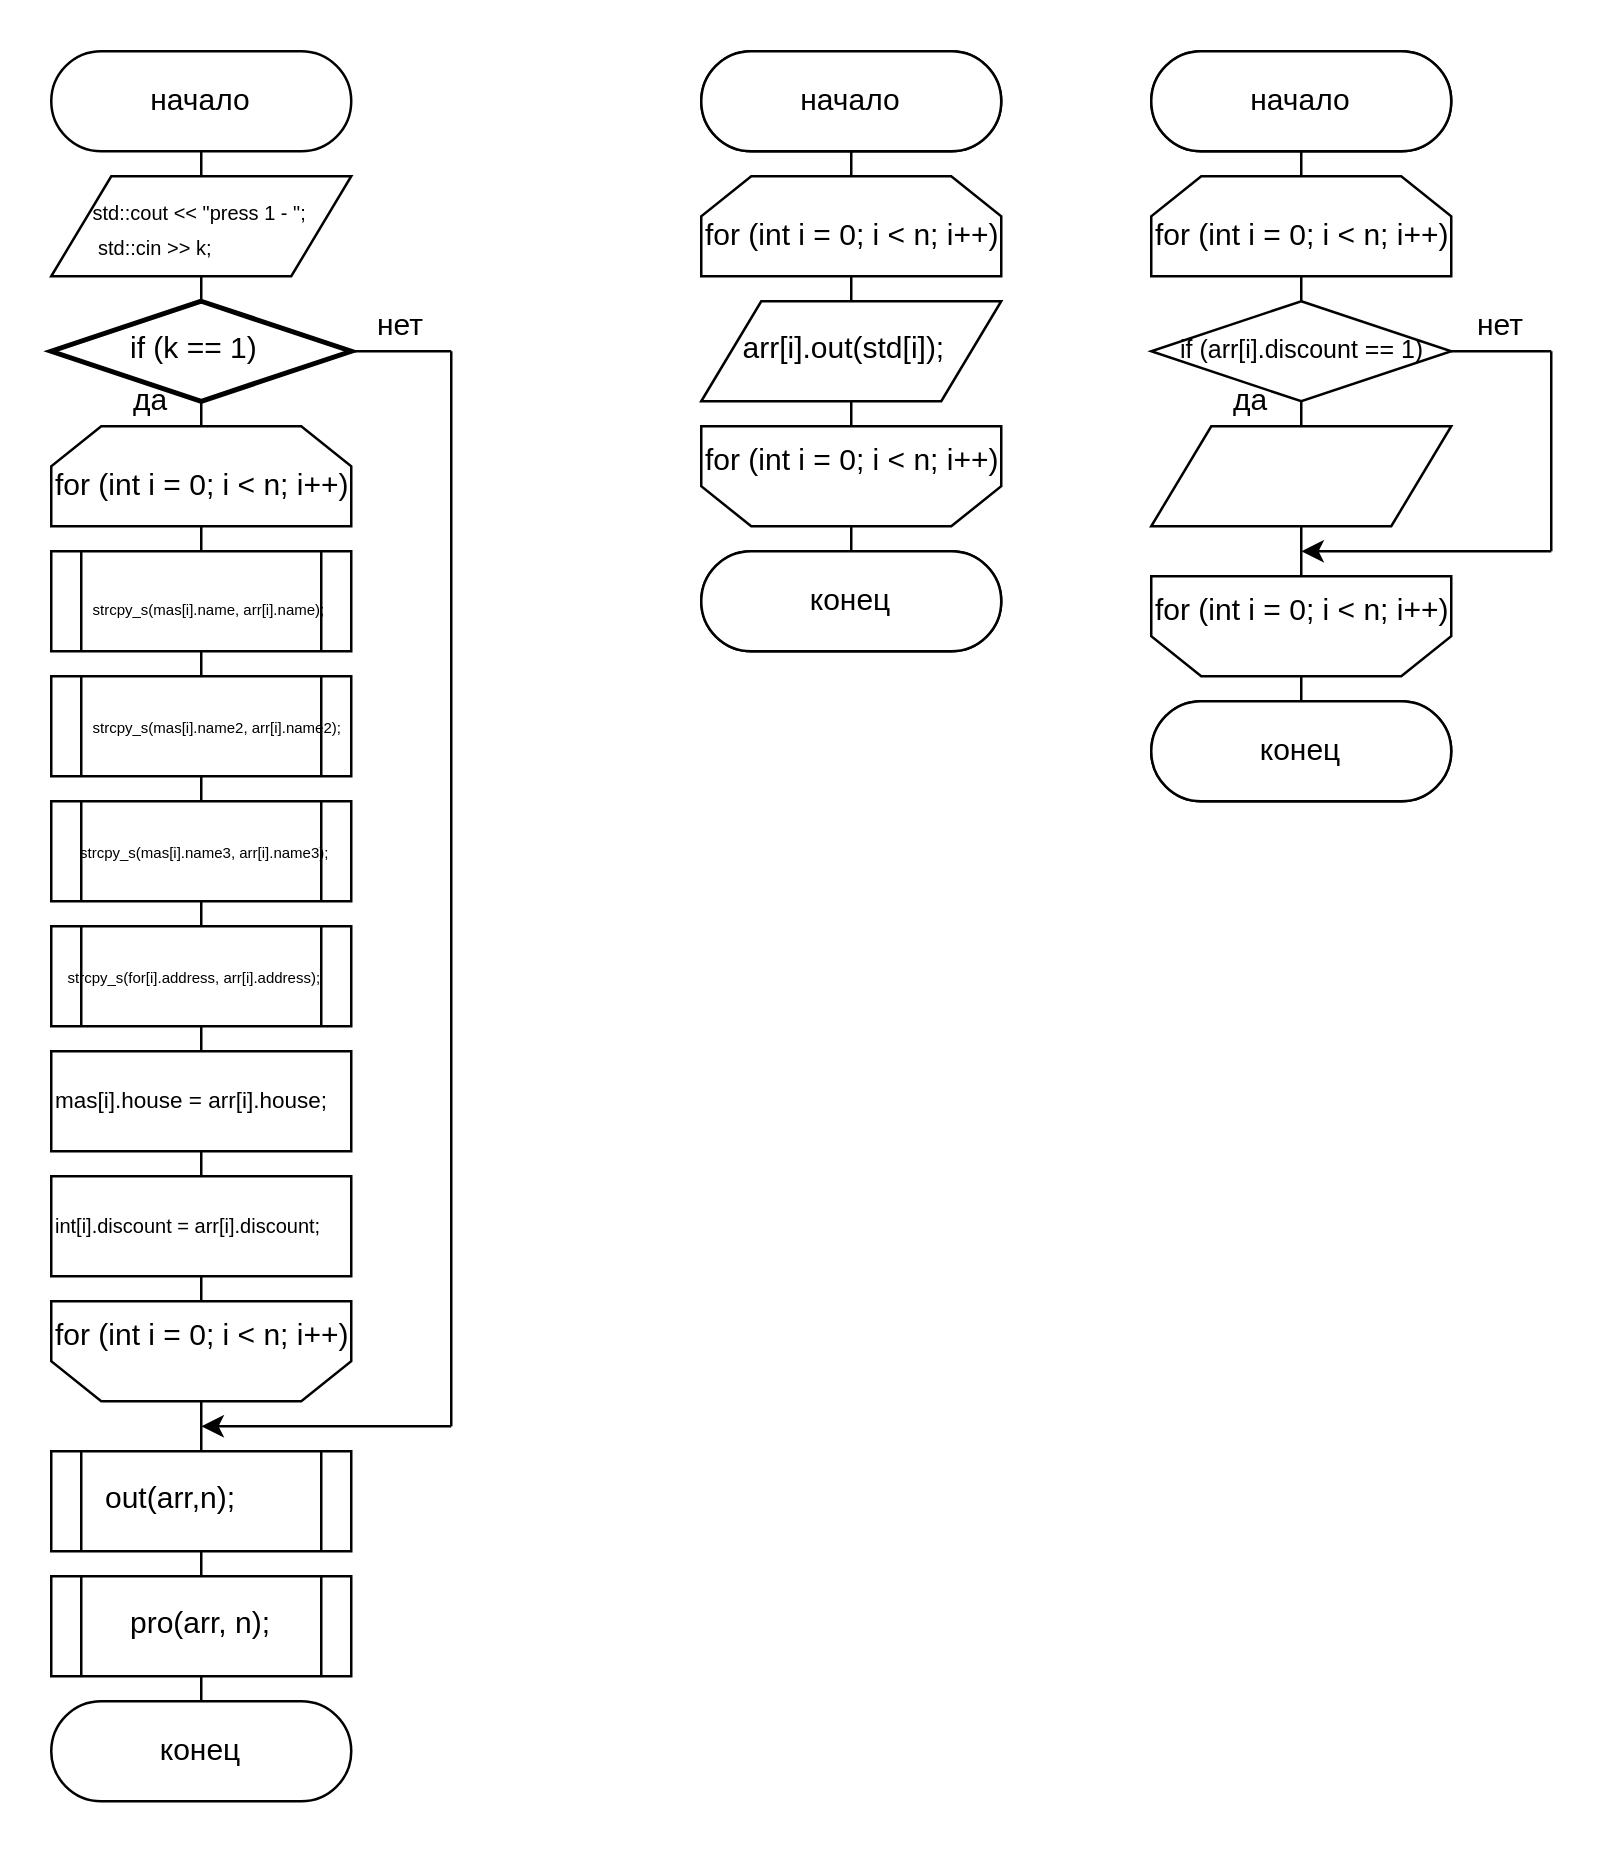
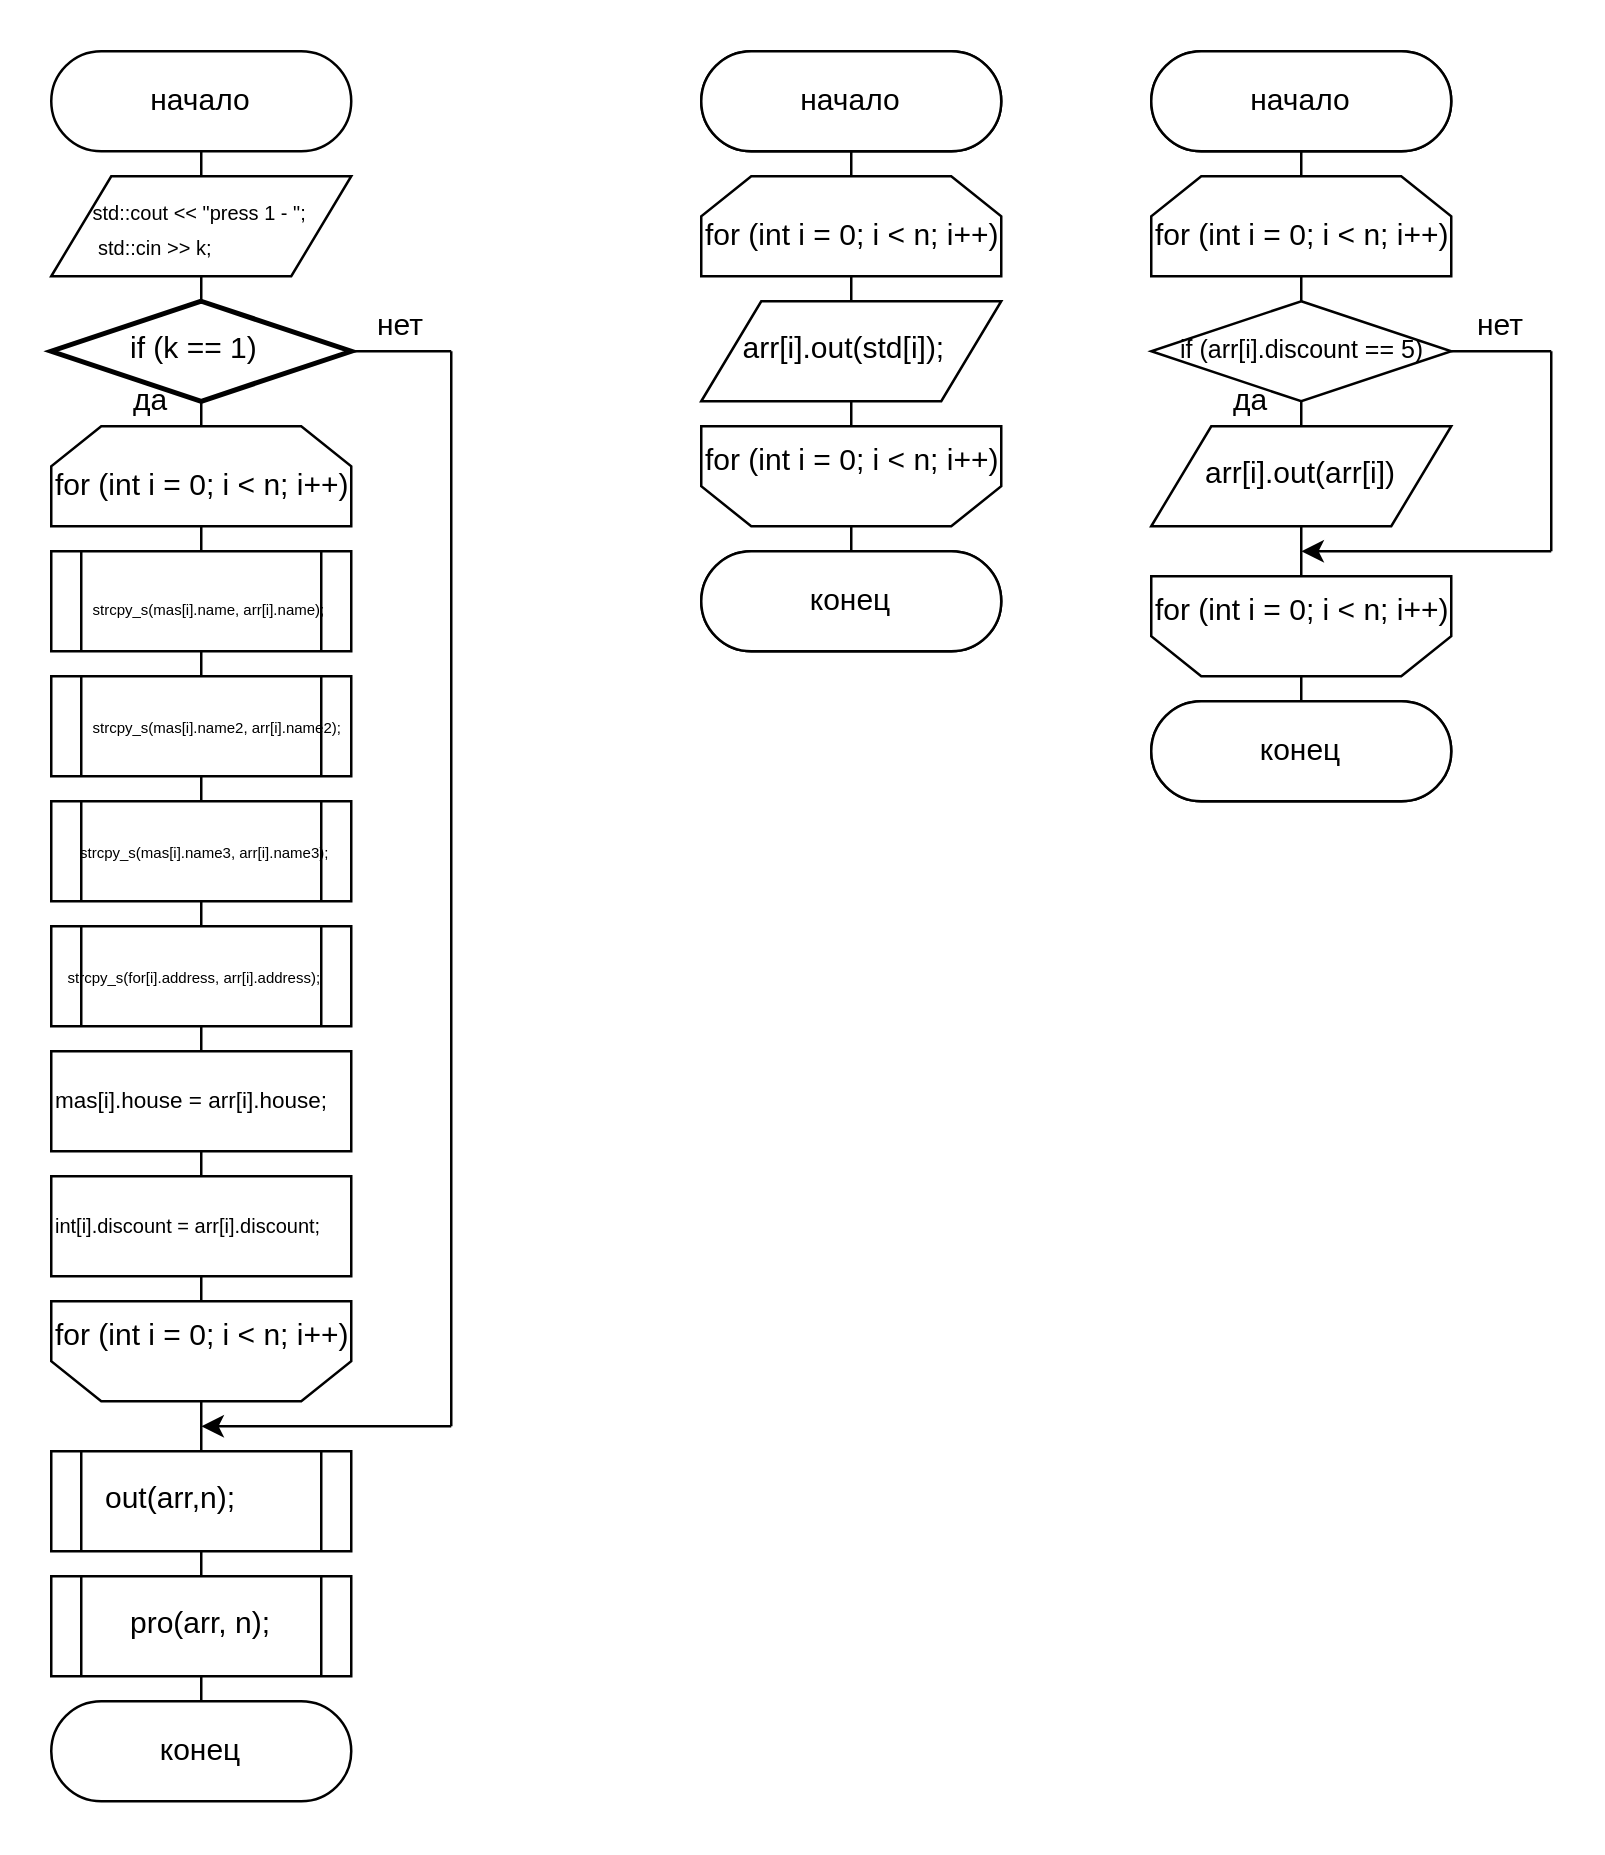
node "if (arr[i].discount == 1)": label "if (arr[i].discount == 1)" -> "if (arr[i].discount == 5)"
node "arr[i].out(arr[i])": added
